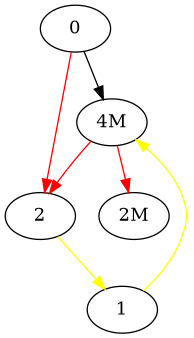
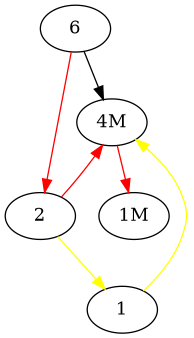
node "0": label "0" -> "6"
edge "4M" -> "2": reversed
node "2M": label "2M" -> "1M"
